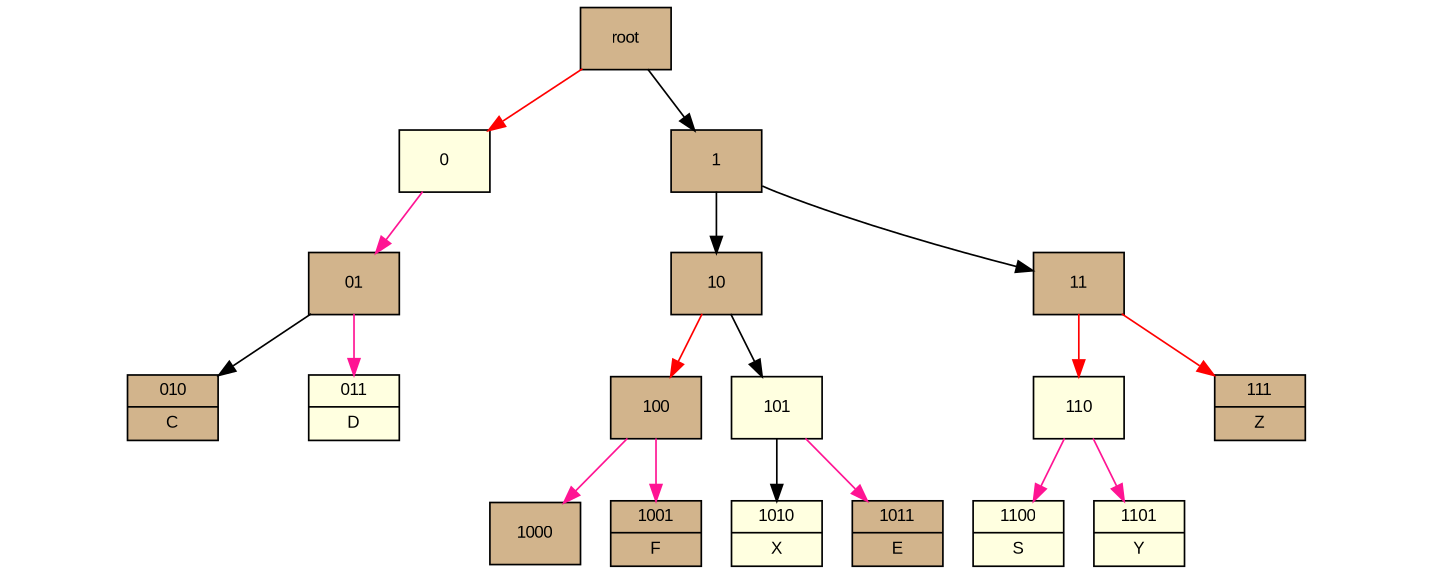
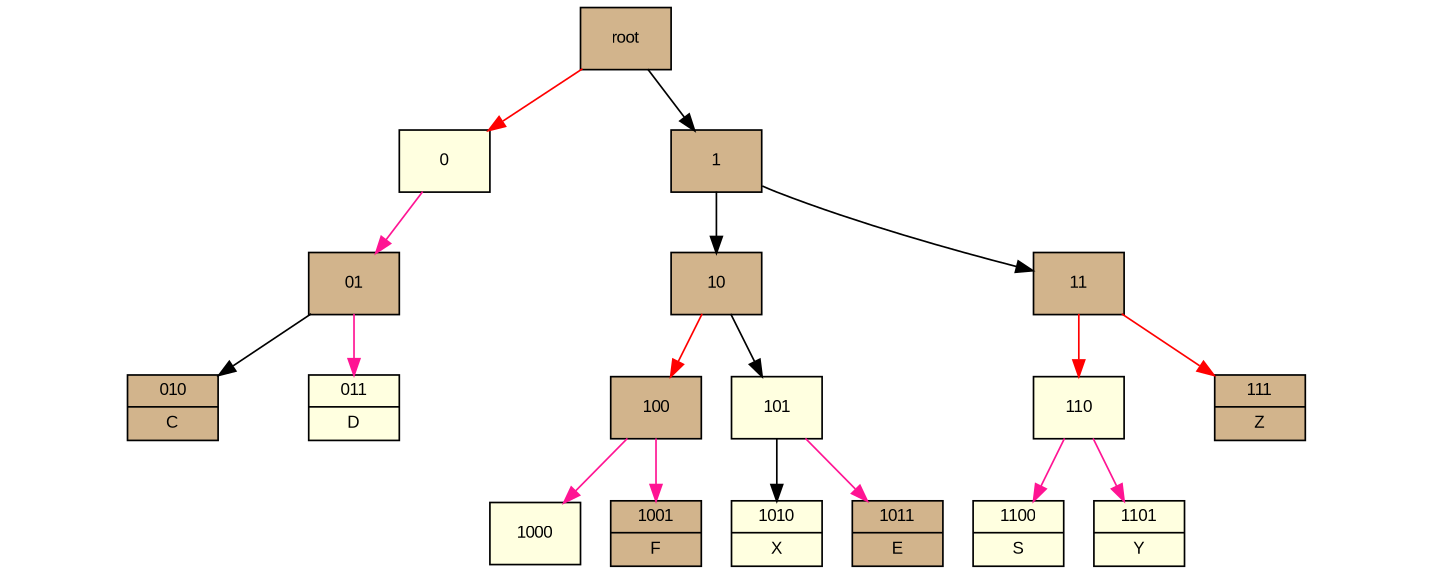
node "1000": fillcolor tan -> lightyellow
